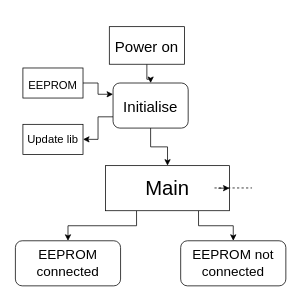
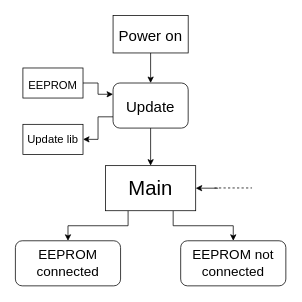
node "Power on": moved (147, 45) -> (150, 34)
node "Initialise": label "Initialise" -> "Update"
node "Main": size 124x45 -> 90x45
